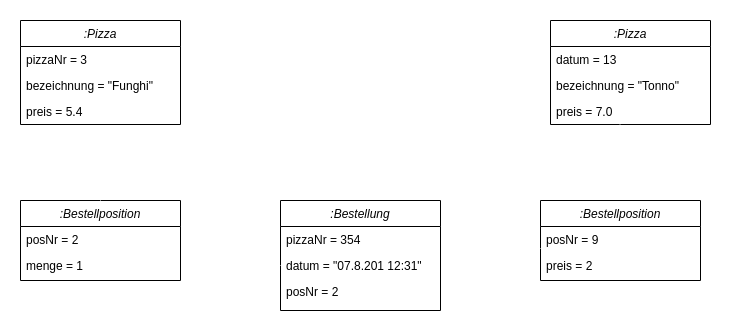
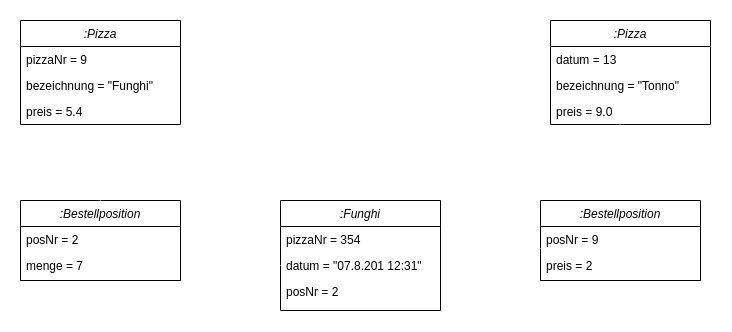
node "pizzaNr = 3": label "pizzaNr = 3" -> "pizzaNr = 9"
node "preis = 7.0": label "preis = 7.0" -> "preis = 9.0"
node ":Bestellung": label ":Bestellung" -> ":Funghi"
node "menge = 1": label "menge = 1" -> "menge = 7"
